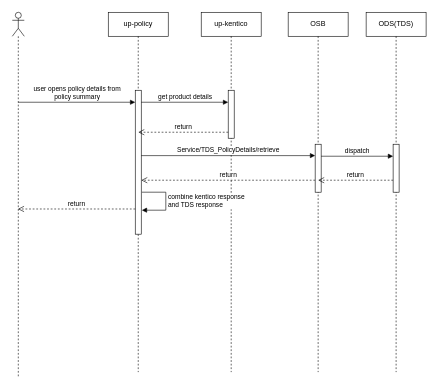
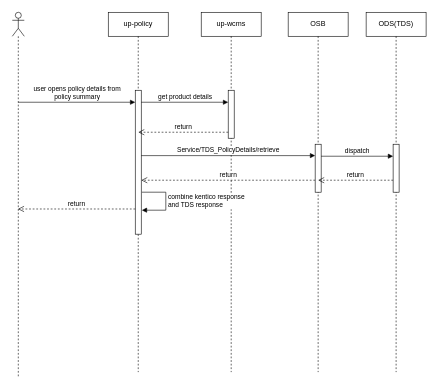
node "up-kentico": label "up-kentico" -> "up-wcms"
